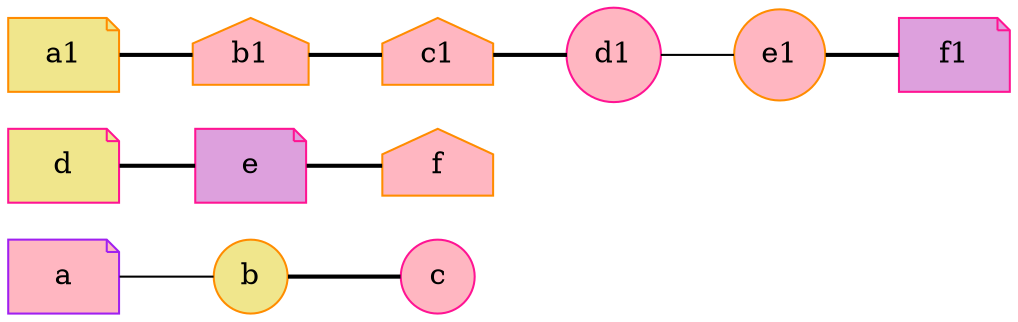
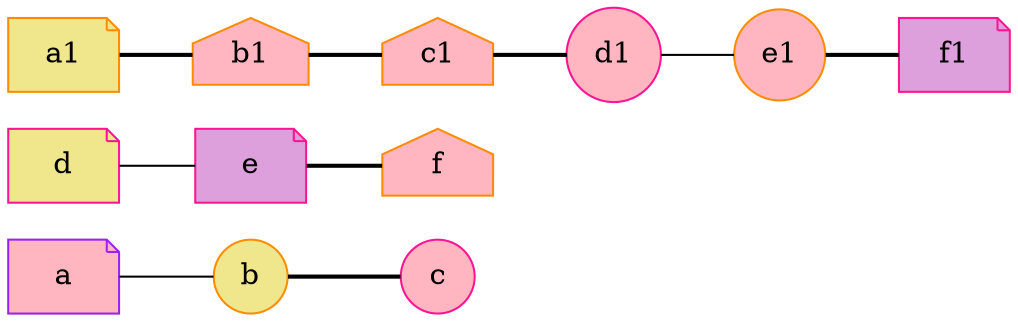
edge "d" -- "e": style bold -> solid
